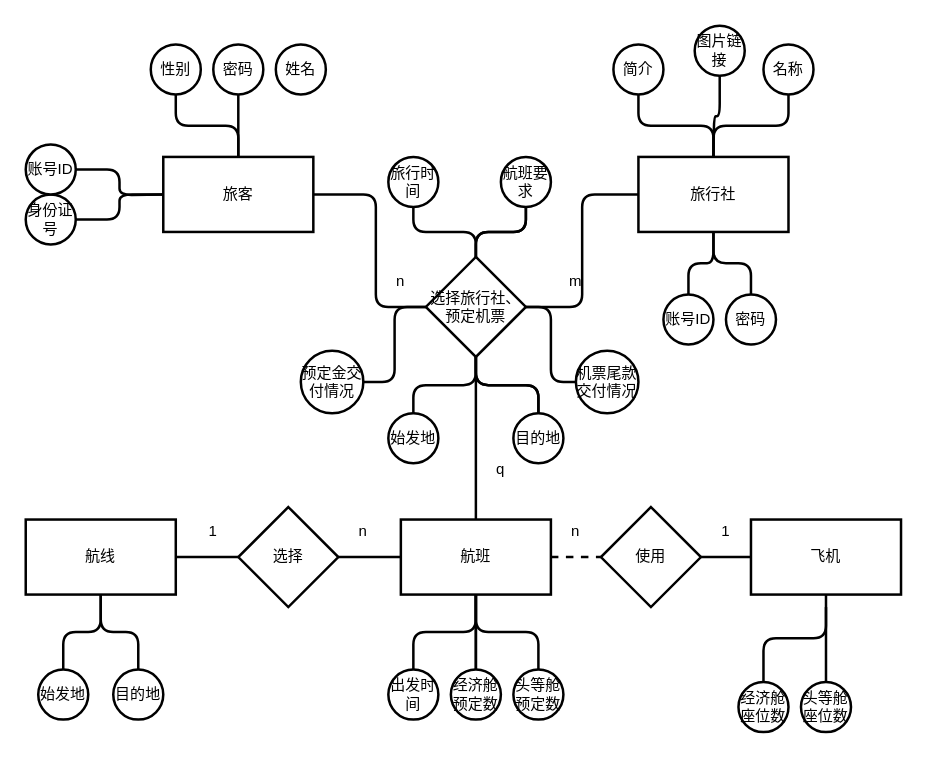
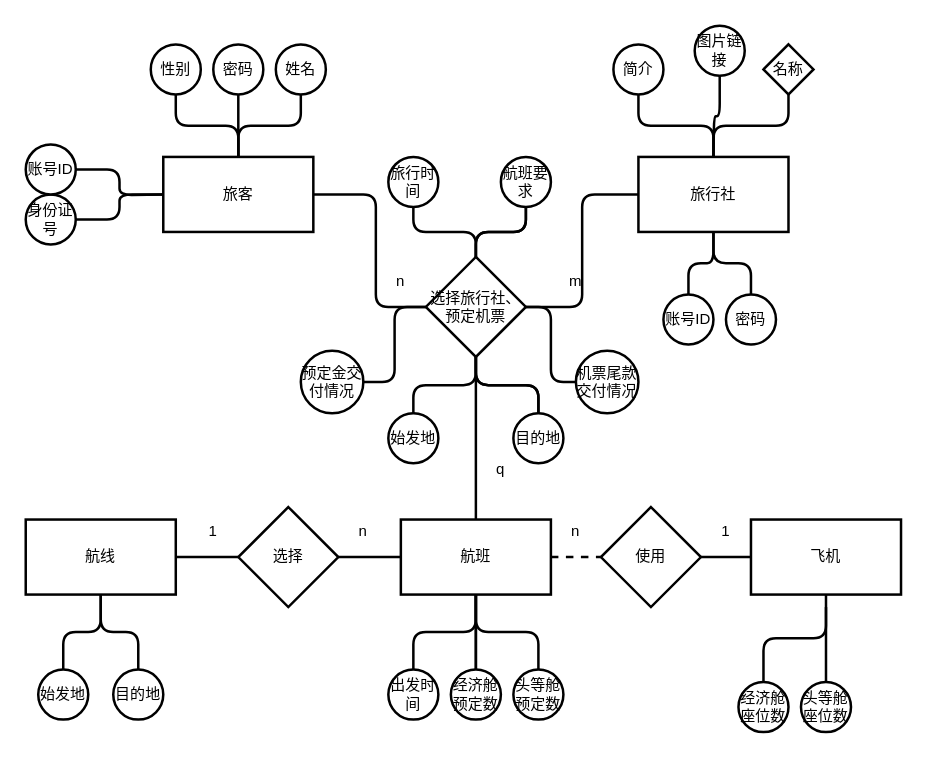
node "名称": shape ellipse -> diamond
edge "姓名" -- "旅客": added
